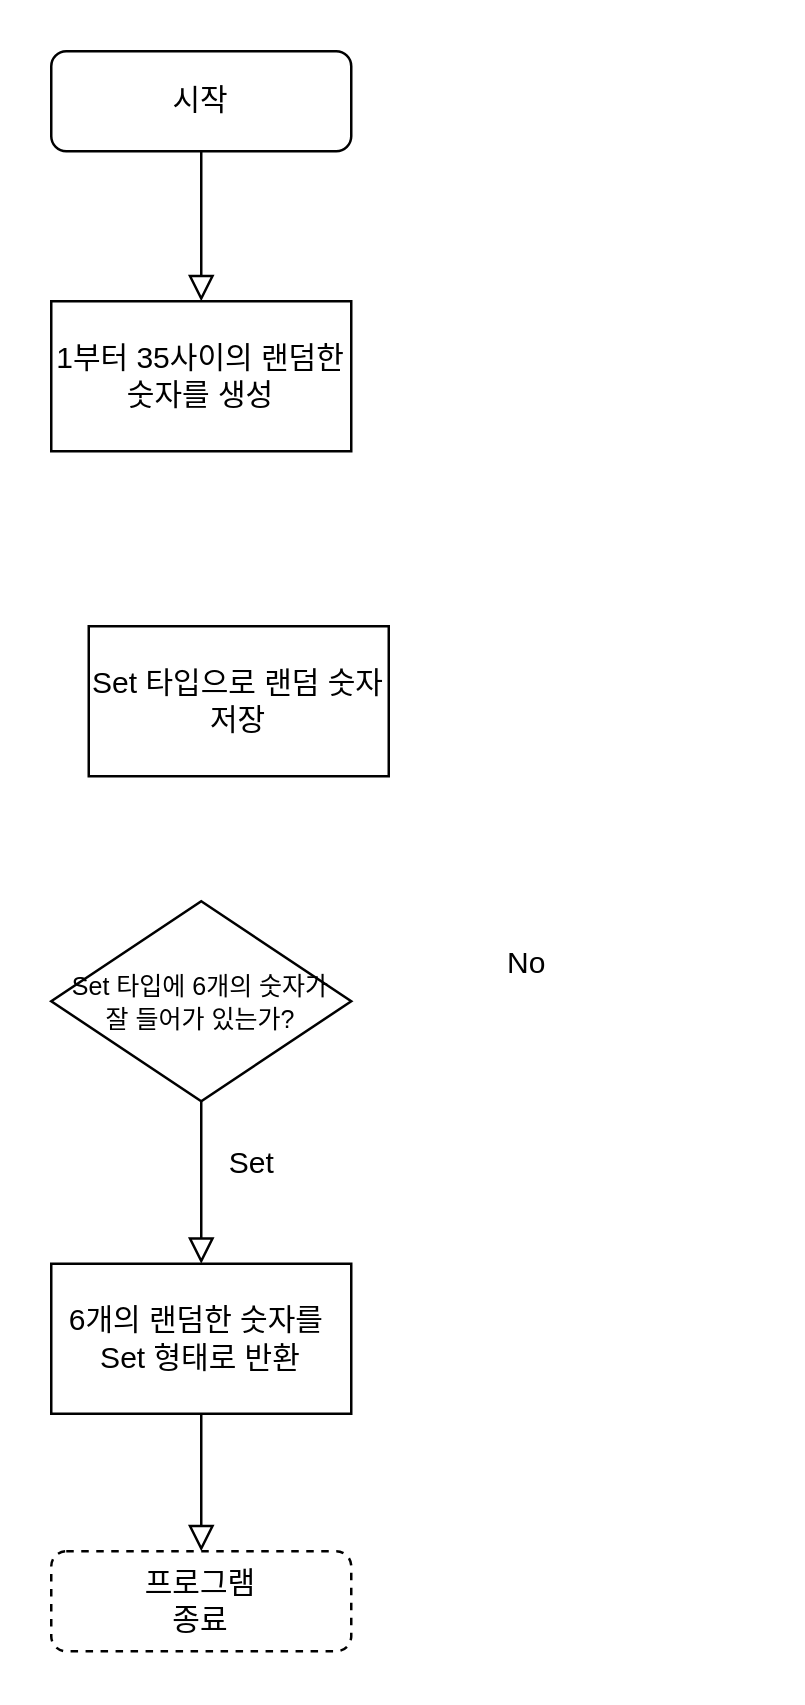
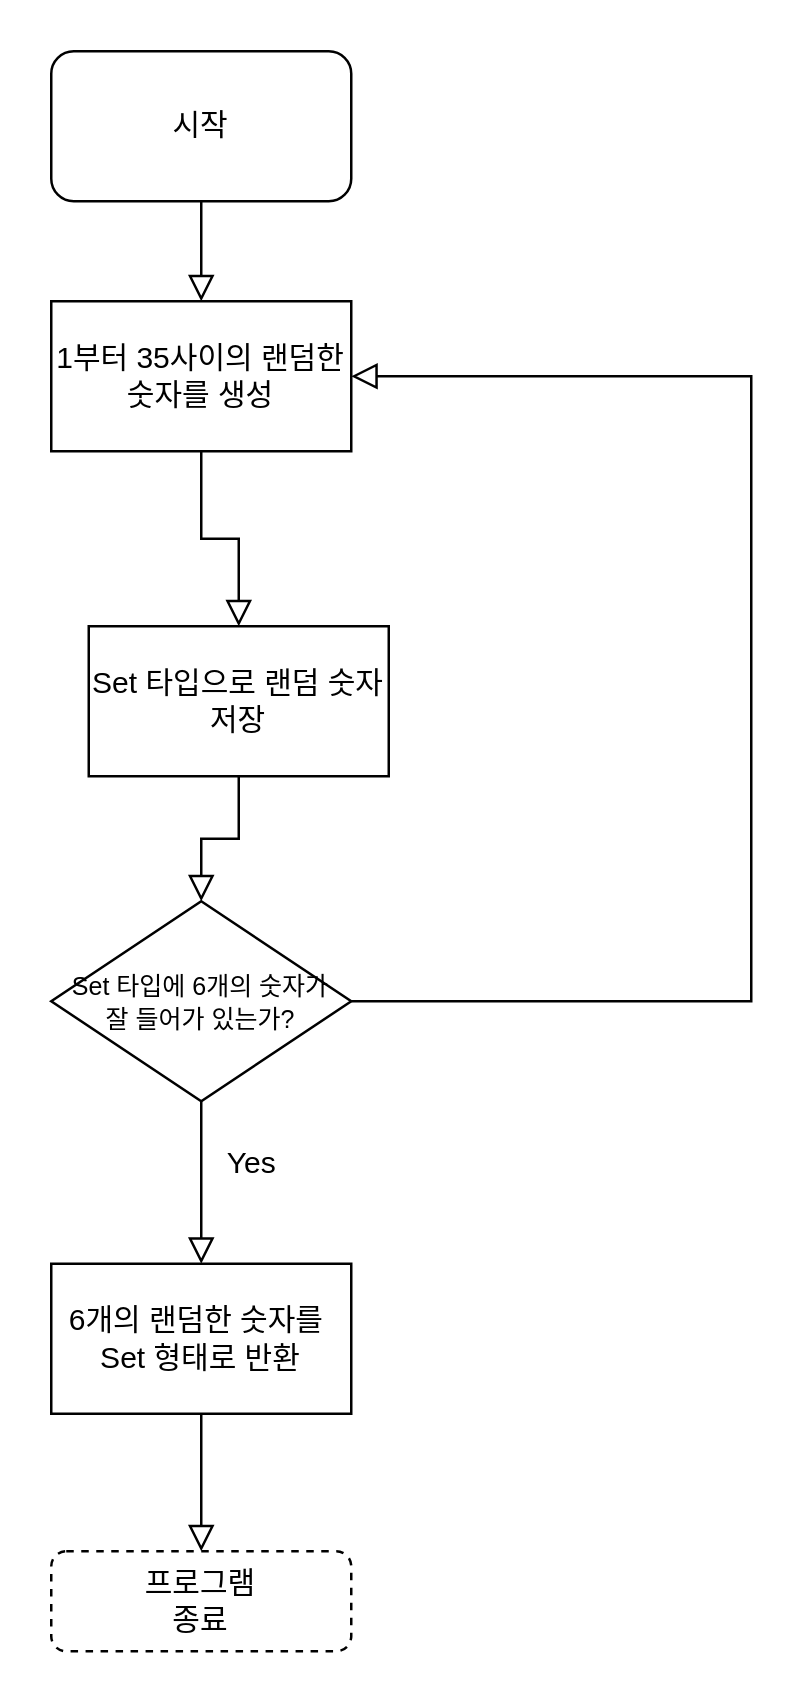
node "시작": size 300x100 -> 300x150
edge "1부터 35사이의 랜덤한 숫자를 생성" -> "Set 타입으로 랜덤 숫자 저장": added
edge "Set 타입에 6개의 숫자가 잘 들어가 있는가?" -> "1부터 35사이의 랜덤한 숫자를 생성": added
edge "Set 타입으로 랜덤 숫자 저장" -> "Set 타입에 6개의 숫자가 잘 들어가 있는가?": added
node "No": removed
node "Set": label "Set" -> "Yes"
